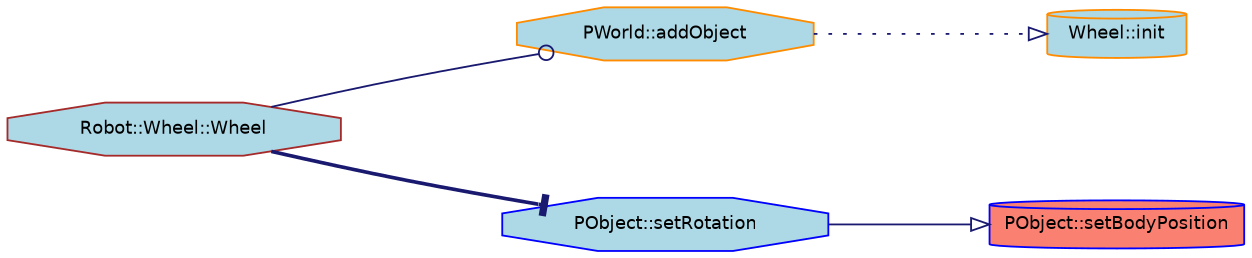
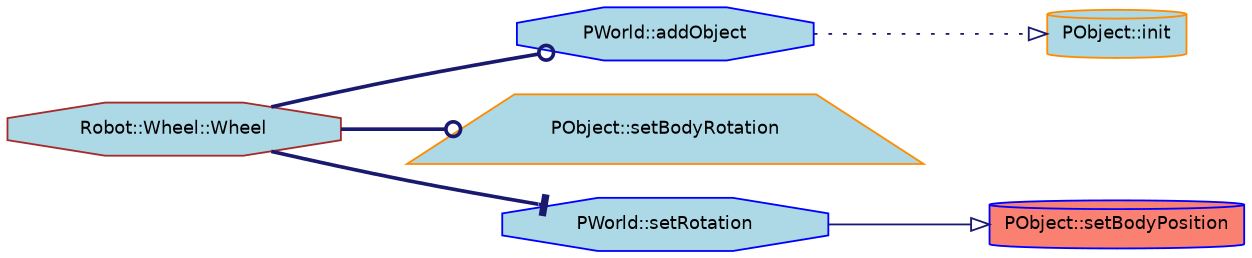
node "PWorld::addObject": color darkorange -> blue
node "Wheel::init": label "Wheel::init" -> "PObject::init"
edge "Robot::Wheel::Wheel" -> "PWorld::addObject": style solid -> bold
node "PObject::setBodyRotation": added
node "PObject::setRotation": label "PObject::setRotation" -> "PWorld::setRotation"
